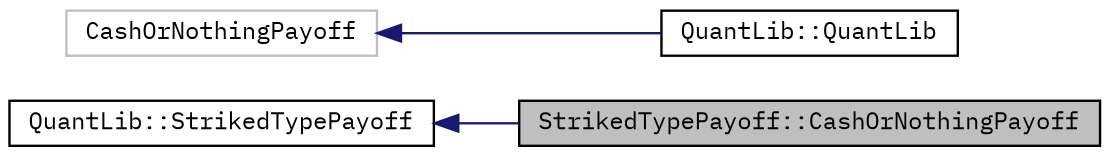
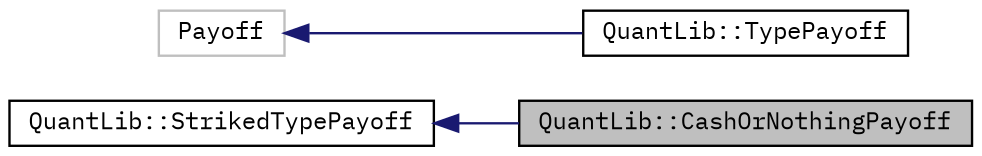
node "CashOrNothingPayoff": label "CashOrNothingPayoff" -> "Payoff"
node "QuantLib::QuantLib": label "QuantLib::QuantLib" -> "QuantLib::TypePayoff"
node "StrikedTypePayoff::CashOrNothingPayoff": label "StrikedTypePayoff::CashOrNothingPayoff" -> "QuantLib::CashOrNothingPayoff"
